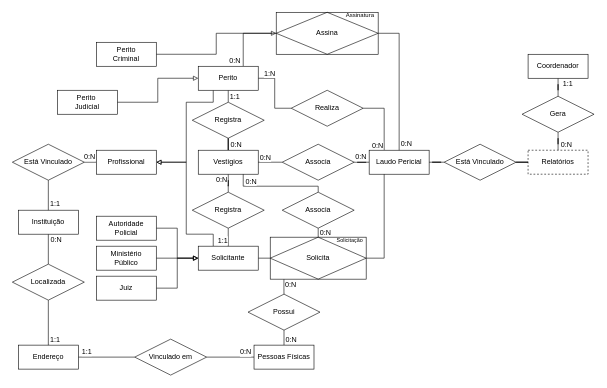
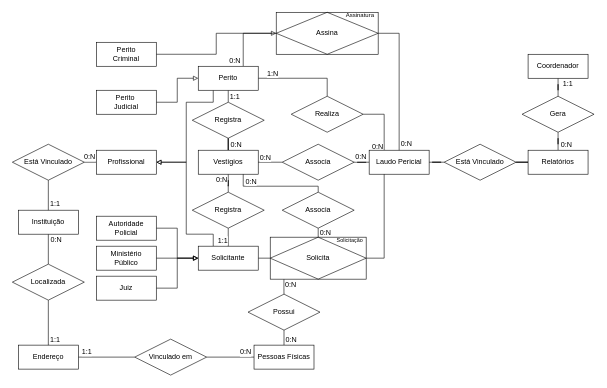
node "Perito Judicial": moved (87, 102) -> (126, 102)
node "Realiza": moved (327, 108) -> (327, 114)
node "Relatórios": style dashed -> solid
